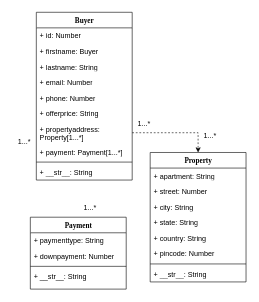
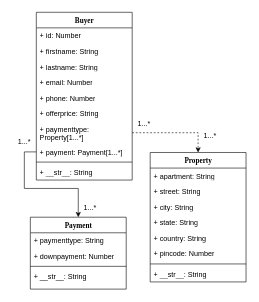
node "+ firstname: Buyer": label "+ firstname: Buyer" -> "+ firstname: String"
node "+ propertyaddress: Property[1...*]": label "+ propertyaddress: Property[1...*]" -> "+ paymenttype: Property[1...*]"
edge "+ payment: Payment[1...*]" -> "Payment": added
node "+ street: Number": label "+ street: Number" -> "+ street: String"
